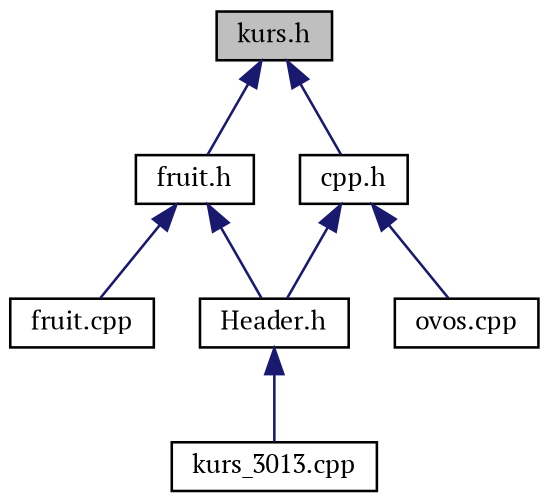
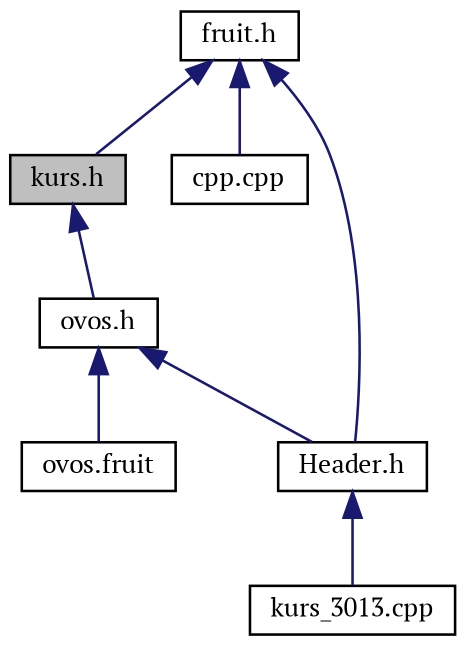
edge "fruit.h" -> "kurs.h": reversed
node "cpp.h": label "cpp.h" -> "ovos.h"
node "fruit.cpp": label "fruit.cpp" -> "cpp.cpp"
node "ovos.cpp": label "ovos.cpp" -> "ovos.fruit"
